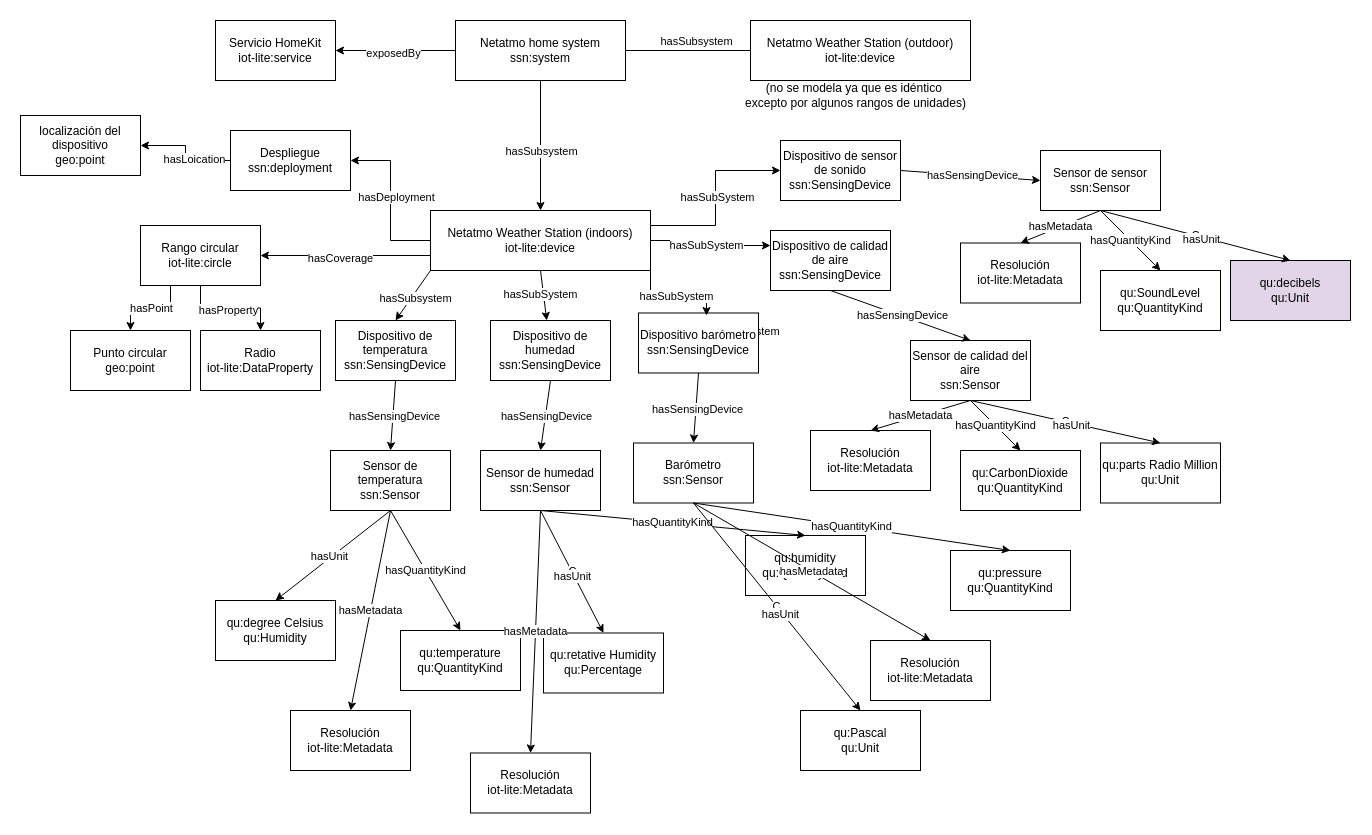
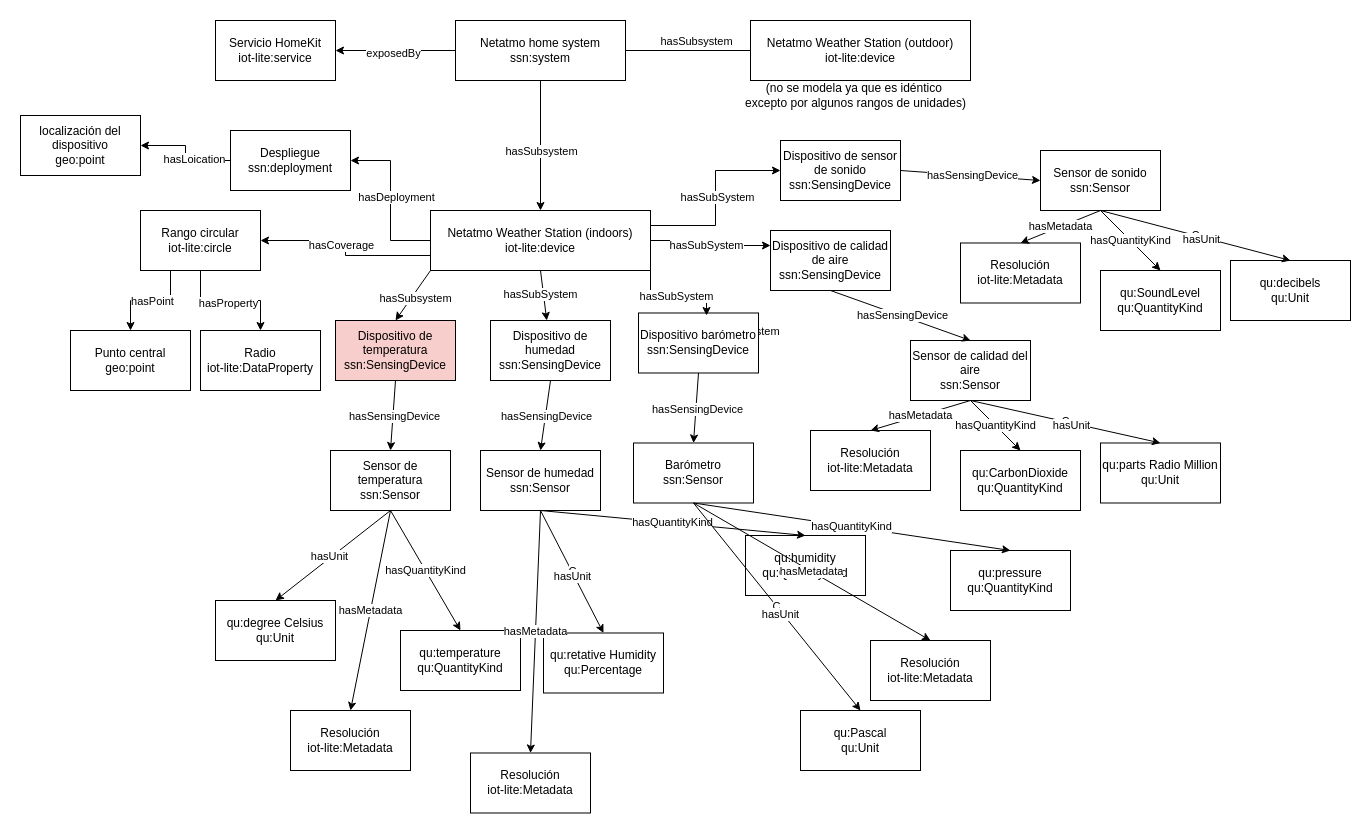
node "Sensor de sensor ssn:Sensor": label "Sensor de sensor ssn:Sensor" -> "Sensor de sonido ssn:Sensor"
node "Rango circular iot-lite:circle": moved (201, 256) -> (201, 241)
node "qu:decibels qu:Unit": fillcolor #e1d5e7 -> #ffffff
node "Dispositivo de temperatura ssn:SensingDevice": fillcolor #ffffff -> #f8cecc
node "Punto circular geo:point": label "Punto circular geo:point" -> "Punto central geo:point"
node "qu:degree Celsius qu:Humidity": label "qu:degree Celsius qu:Humidity" -> "qu:degree Celsius qu:Unit"
